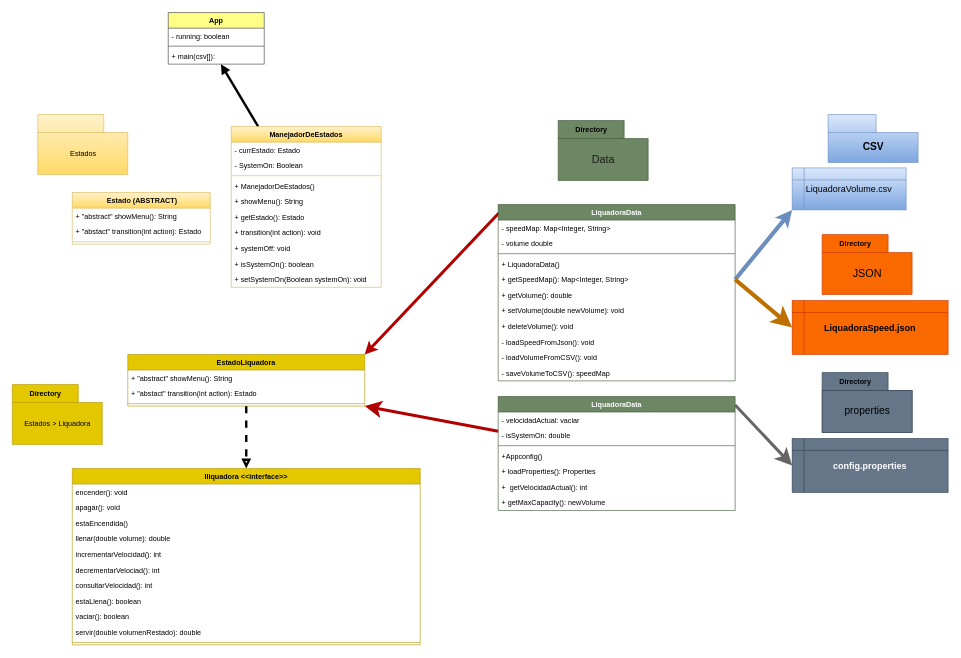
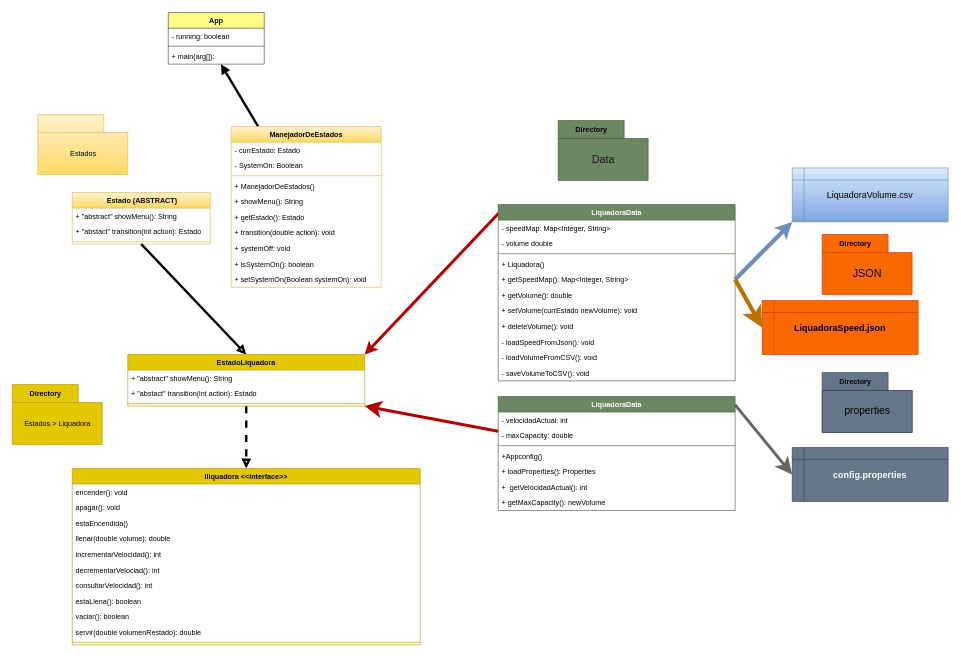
node "+ main(csv[]):": label "+ main(csv[]):" -> "+ main(arg[]):"
node "CSV": removed
node "LiquadoraVolume.csv": size 114x42 -> 156x54
node "+ transition(int action): void": label "+ transition(int action): void" -> "+ transition(double action): void"
node "+ LiquadoraData()": label "+ LiquadoraData()" -> "+ Liquadora()"
edge "Estado (ABSTRACT)" -> "EstadoLiquadora": added
node "+ setVolume(double newVolume): void": label "+ setVolume(double newVolume): void" -> "+ setVolume(currEstado newVolume): void"
node "LiquadoraSpeed.json": moved (870, 327) -> (840, 327)
node "- saveVolumeToCSV(): speedMap": label "- saveVolumeToCSV(): speedMap" -> "- saveVolumeToCSV(): void"
node "- velocidadActual: vaciar": label "- velocidadActual: vaciar" -> "- velocidadActual: int"
node "- isSystemOn: double": label "- isSystemOn: double" -> "- maxCapacity: double"
node "config.properties": moved (870, 465) -> (870, 474)
